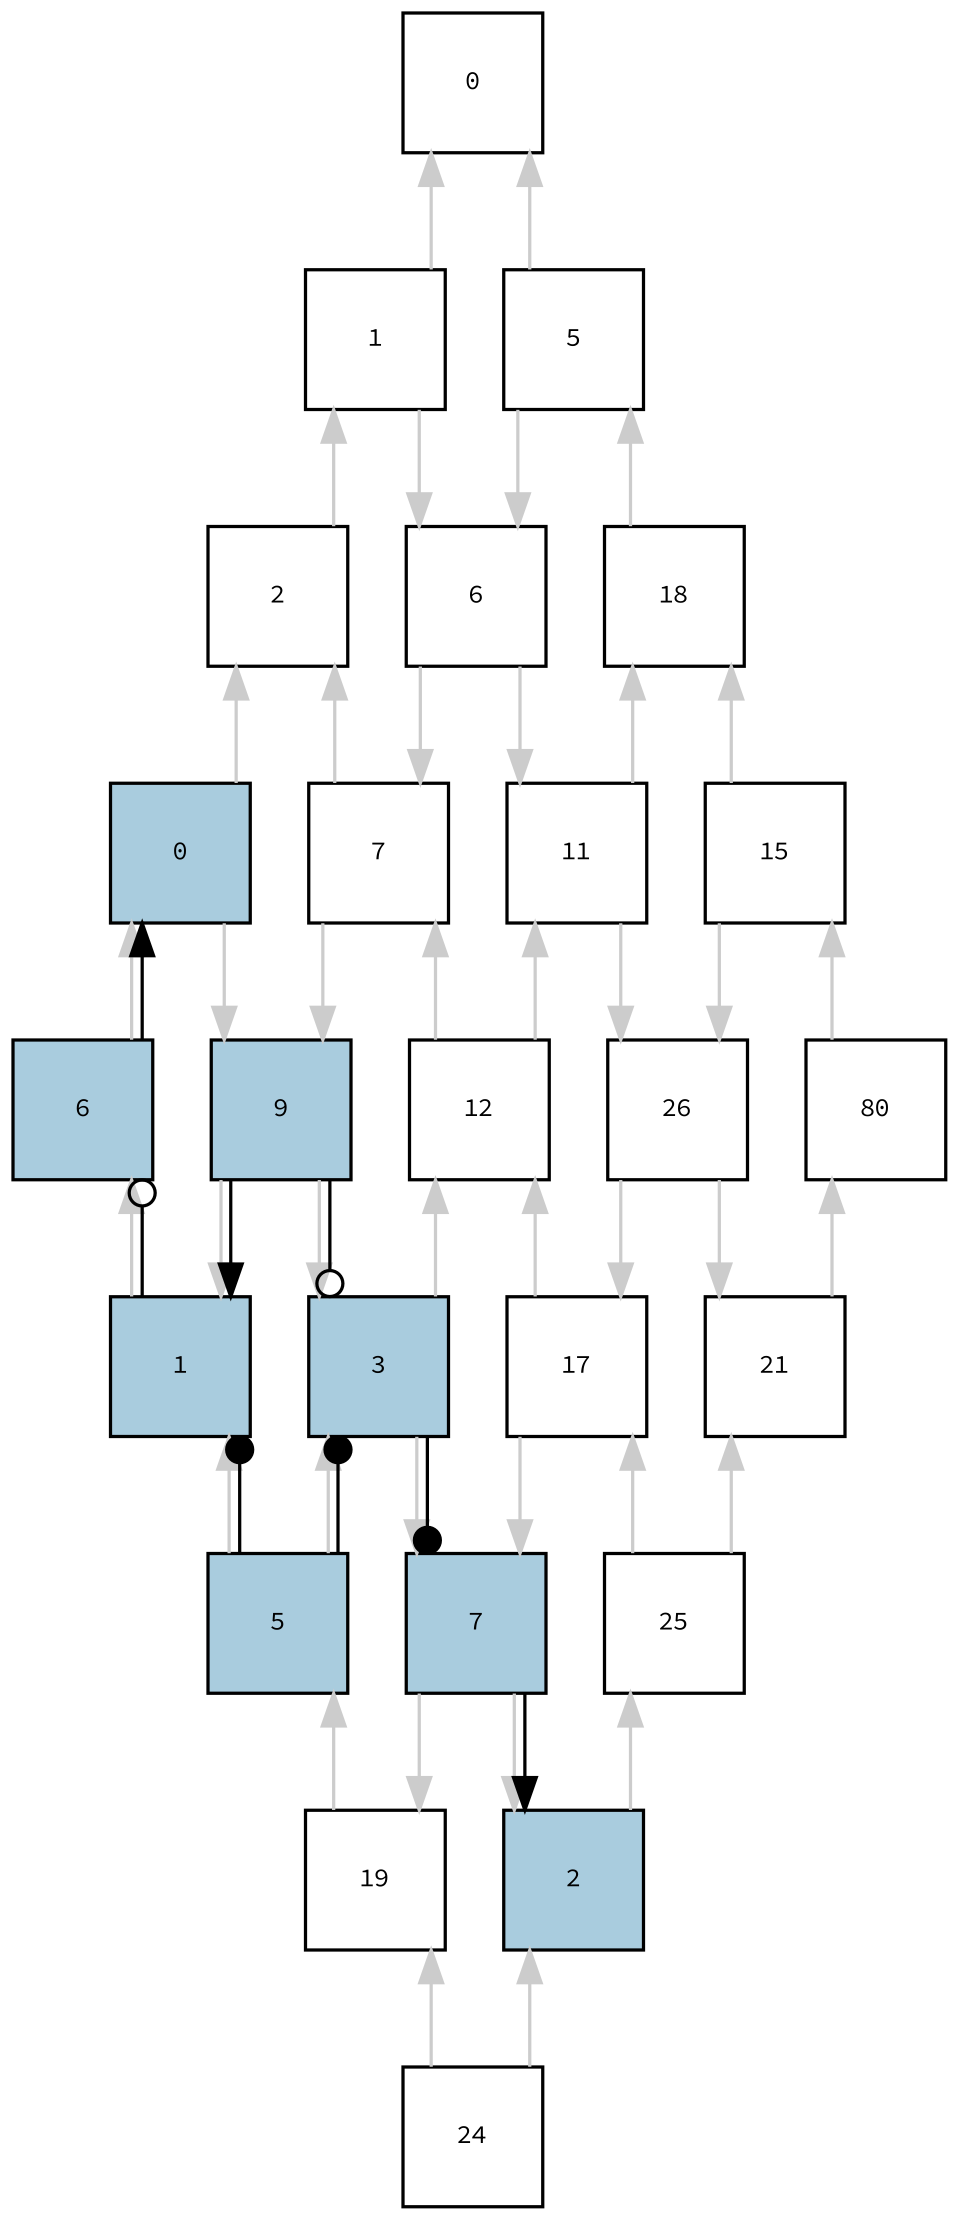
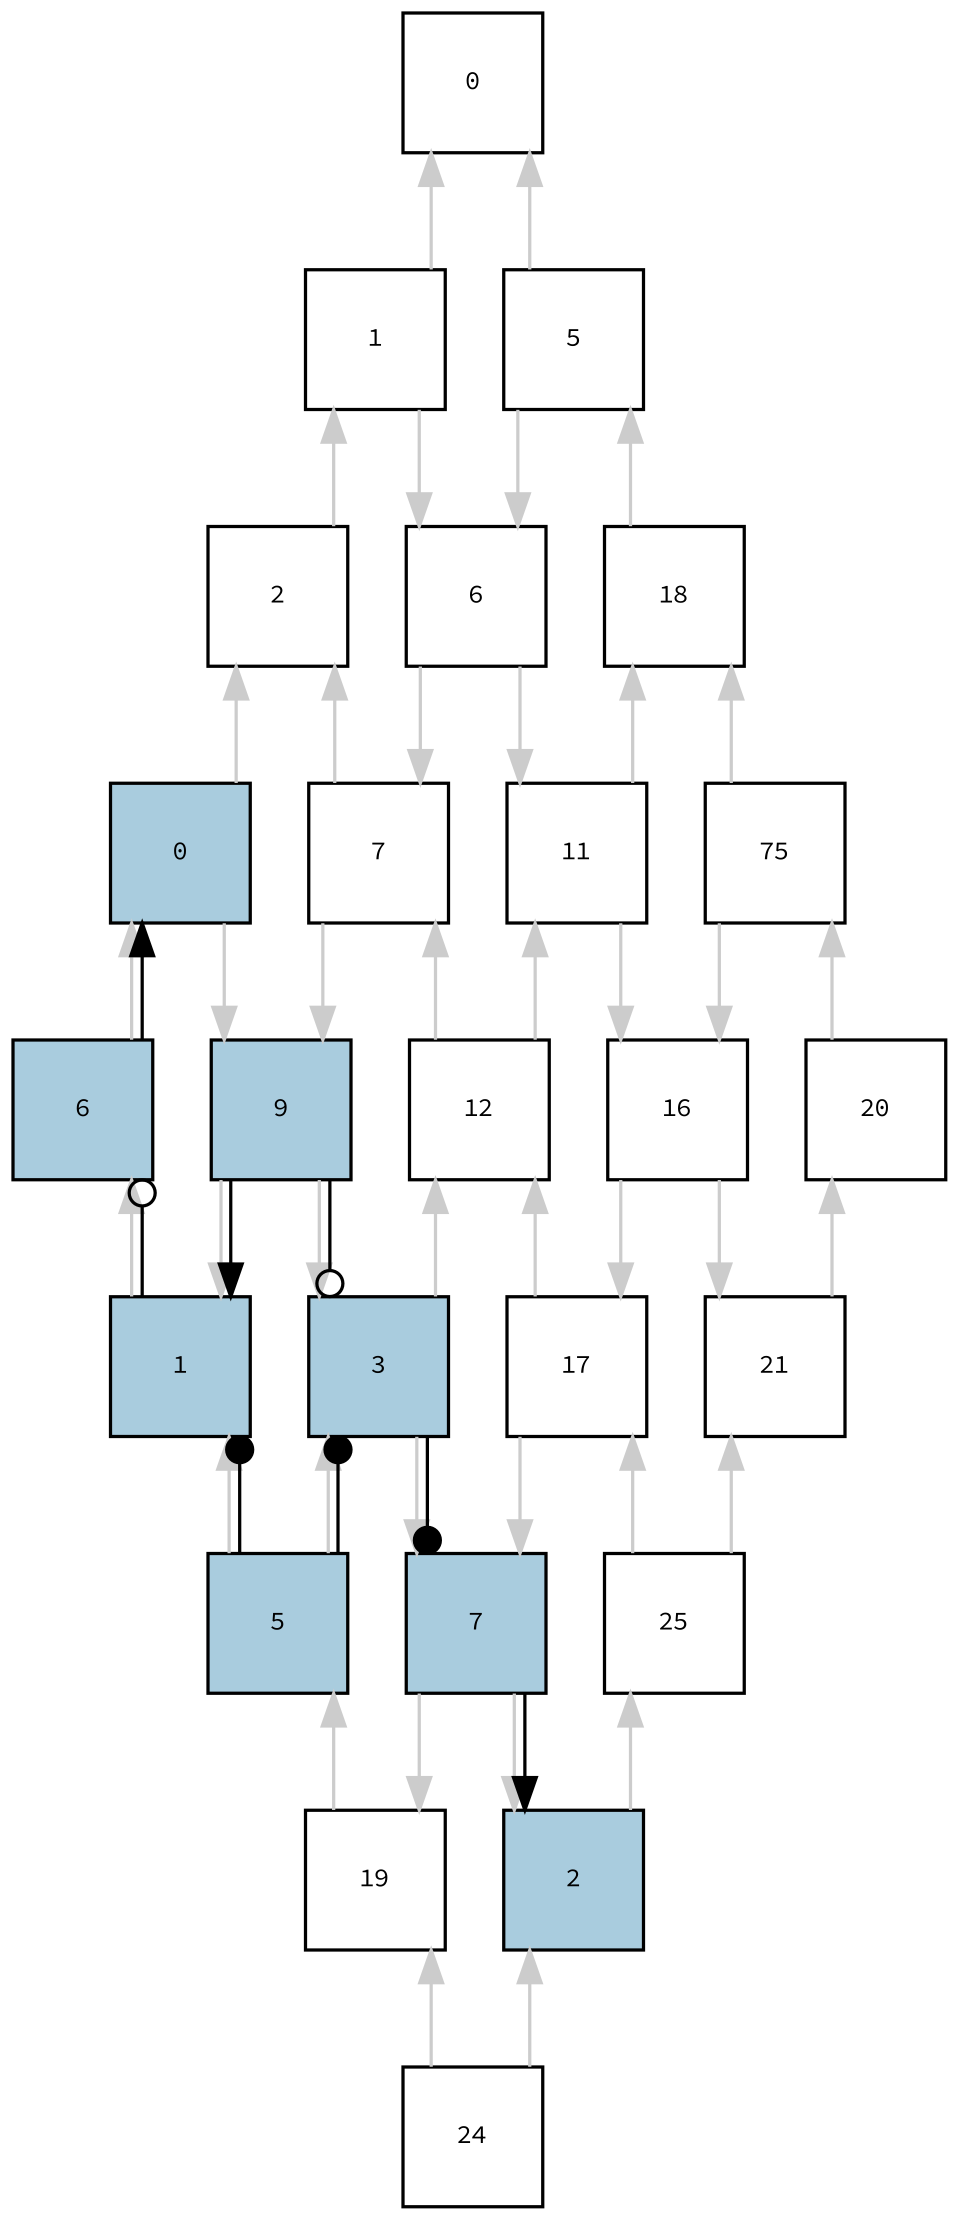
node "15": label "15" -> "75"
node "26": label "26" -> "16"
node "80": label "80" -> "20"
